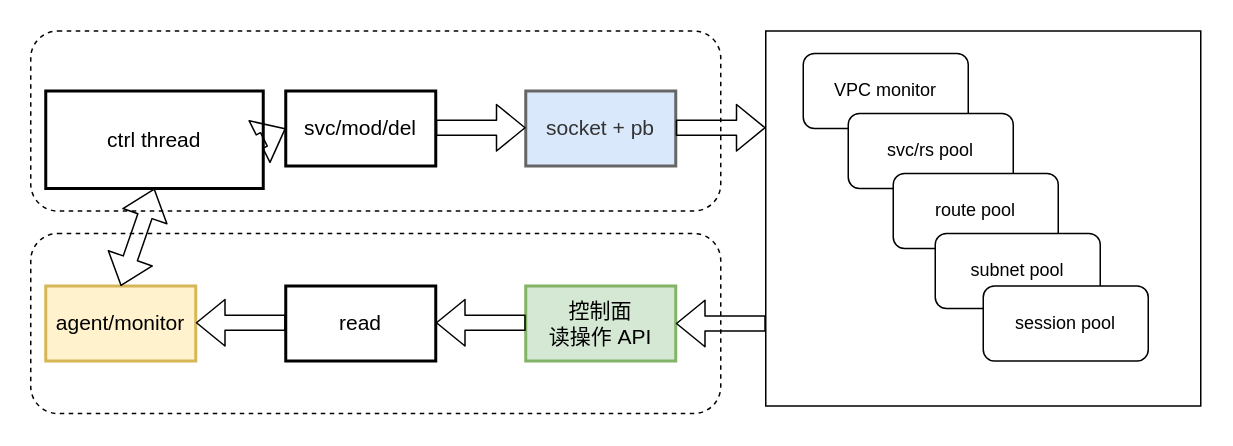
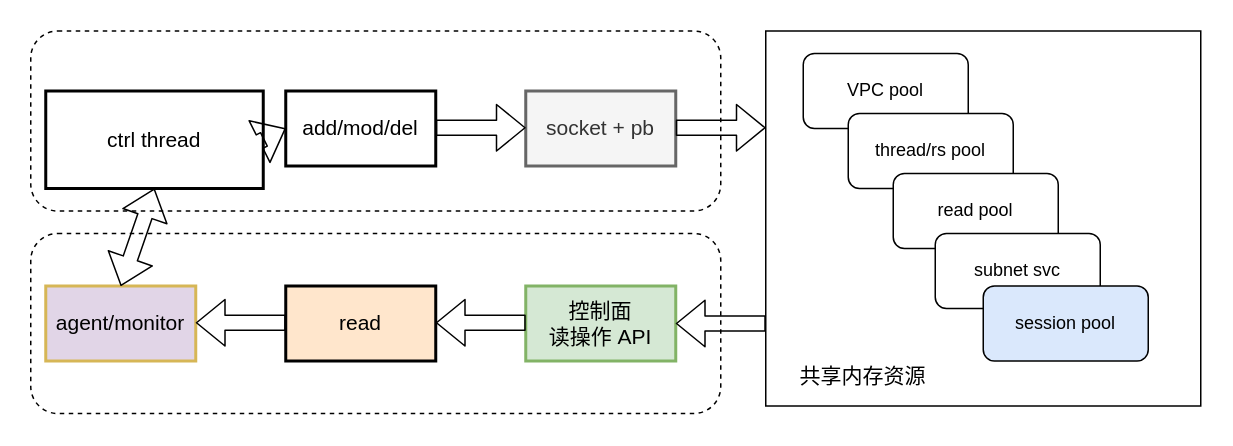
node "VPC monitor": label "VPC monitor" -> "VPC pool"
node "svc/mod/del": label "svc/mod/del" -> "add/mod/del"
node "socket + pb": fillcolor #dae8fc -> #f5f5f5
node "svc/rs pool": label "svc/rs pool" -> "thread/rs pool"
node "route pool": label "route pool" -> "read pool"
node "subnet pool": label "subnet pool" -> "subnet svc"
node "agent/monitor": fillcolor #fff2cc -> #e1d5e7
node "read": fillcolor #ffffff -> #ffe6cc
node "session pool": fillcolor #ffffff -> #dae8fc
node "共享内存资源": added
